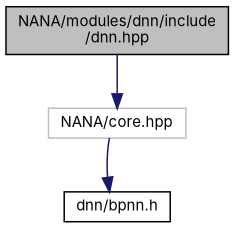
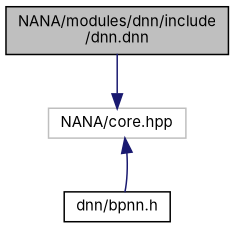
node "NANA/modules/dnn/include /dnn.hpp": label "NANA/modules/dnn/include /dnn.hpp" -> "NANA/modules/dnn/include /dnn.dnn"
edge "NANA/core.hpp" -> "dnn/bpnn.h": reversed
